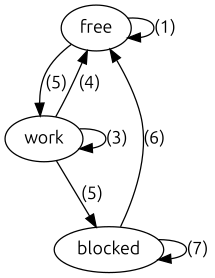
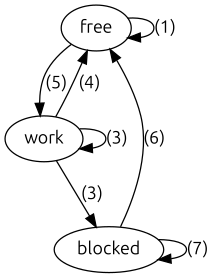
edge "work" -> "blocked": label "(5)" -> "(3)"
